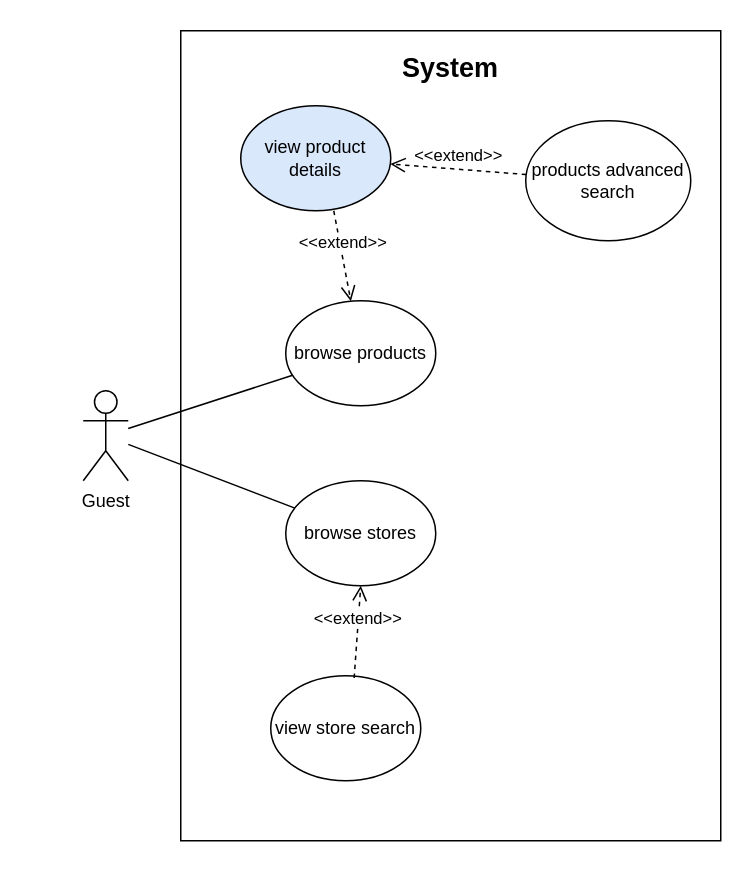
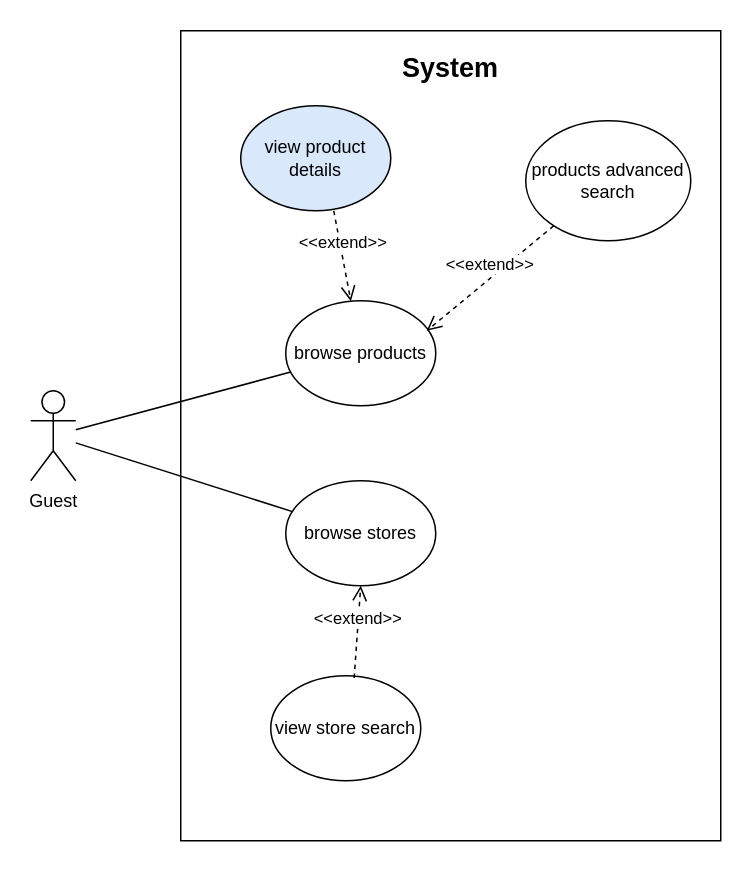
edge "products advanced search" -> "view product details": now "products advanced search" -> "browse products"
node "Guest": moved (106, 436) -> (53, 436)
